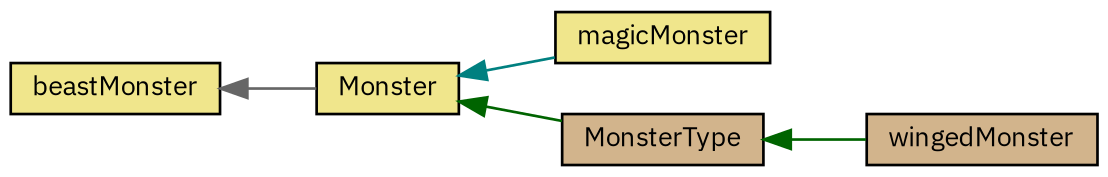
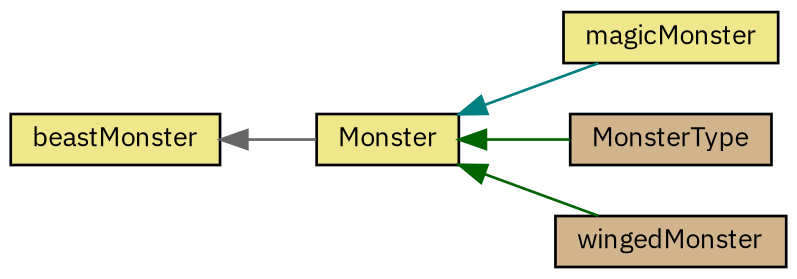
edge "wingedMonster" -> "MonsterType": now "wingedMonster" -> "Monster"
